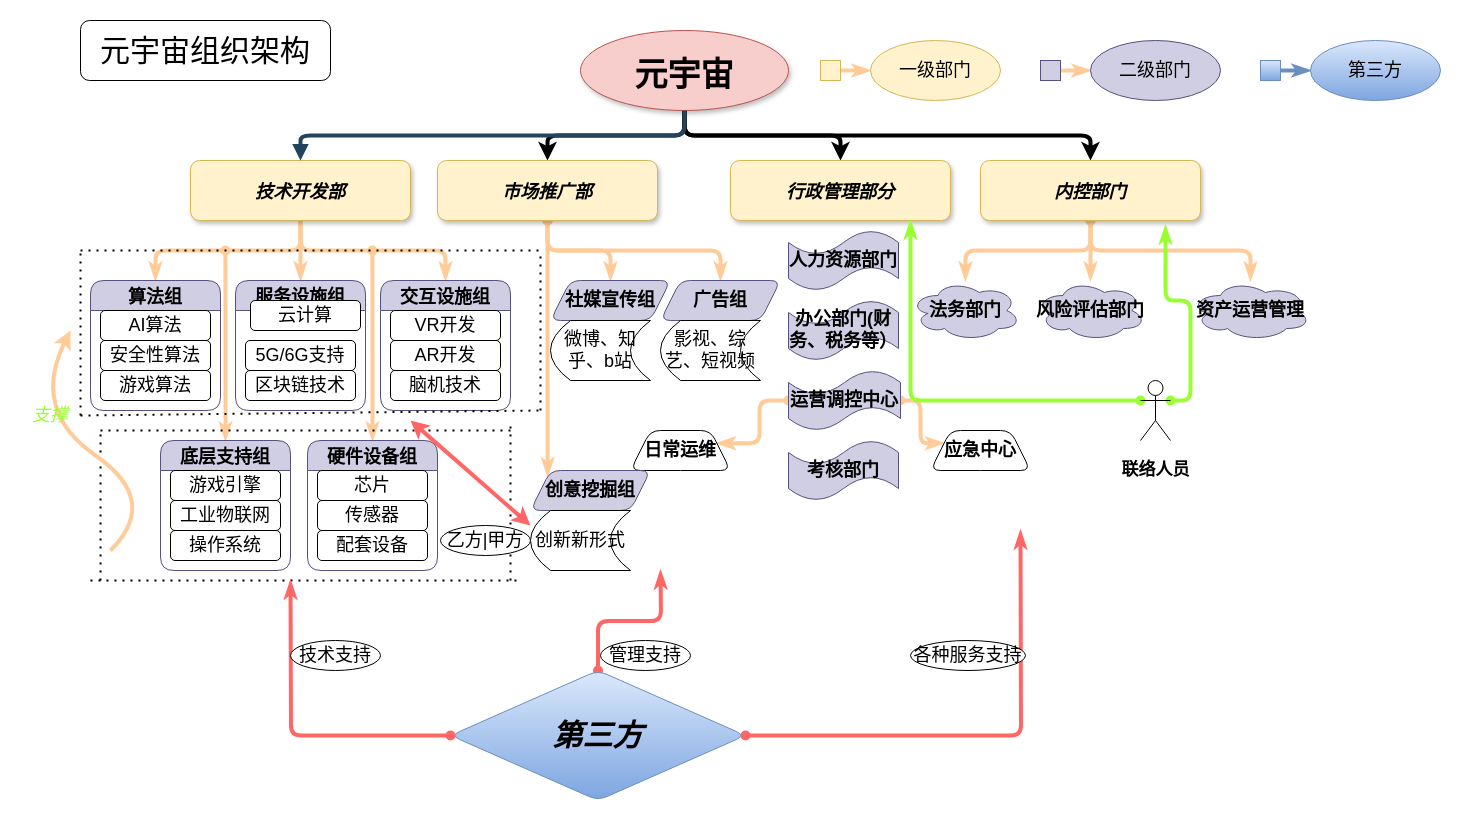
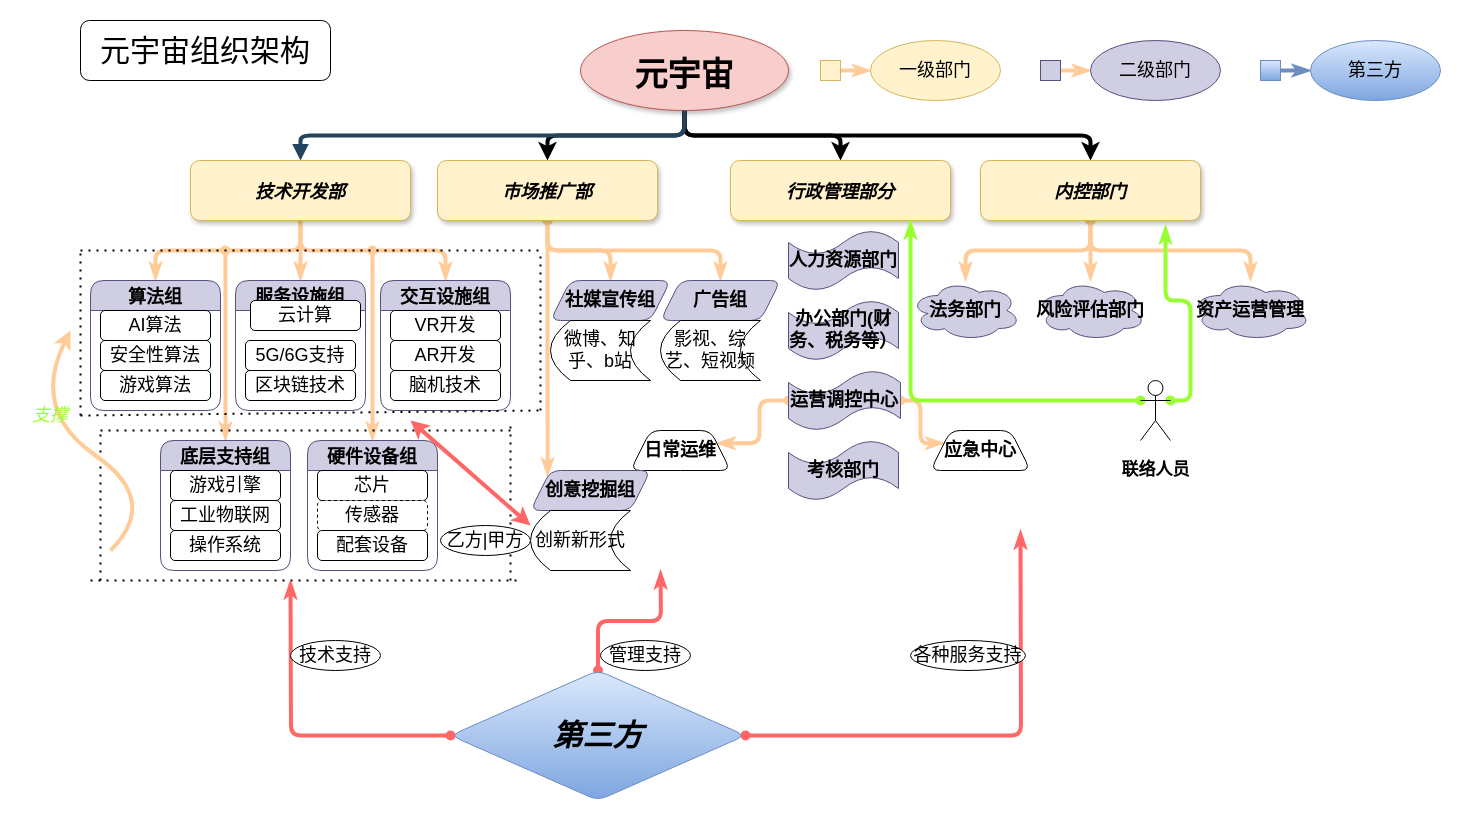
node "传感器": style solid -> dashed
